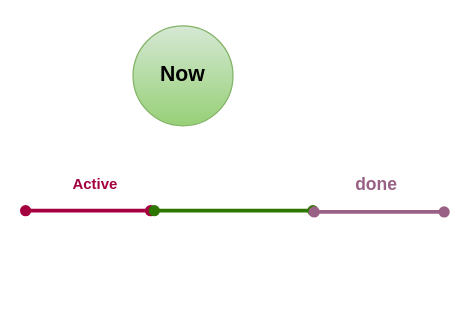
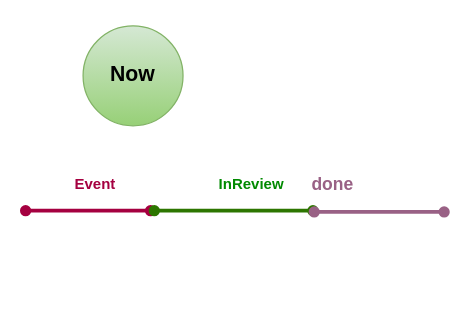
node "Now": moved (183, 76) -> (133, 76)
node "Active": label "Active" -> "Event"
node "InReview": added
node "done": moved (377, 184) -> (333, 184)
